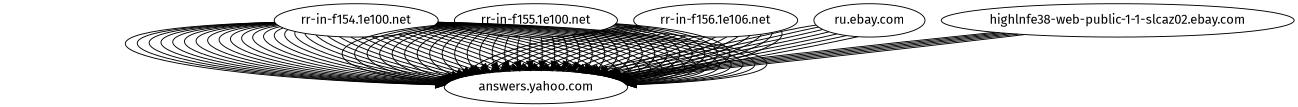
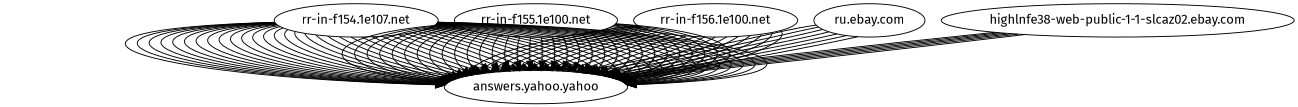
node "rr-in-f154.1e100.net": label "rr-in-f154.1e100.net" -> "rr-in-f154.1e107.net"
node "rr-in-f156.1e106.net": label "rr-in-f156.1e106.net" -> "rr-in-f156.1e100.net"
node "answers.yahoo.com": label "answers.yahoo.com" -> "answers.yahoo.yahoo"
